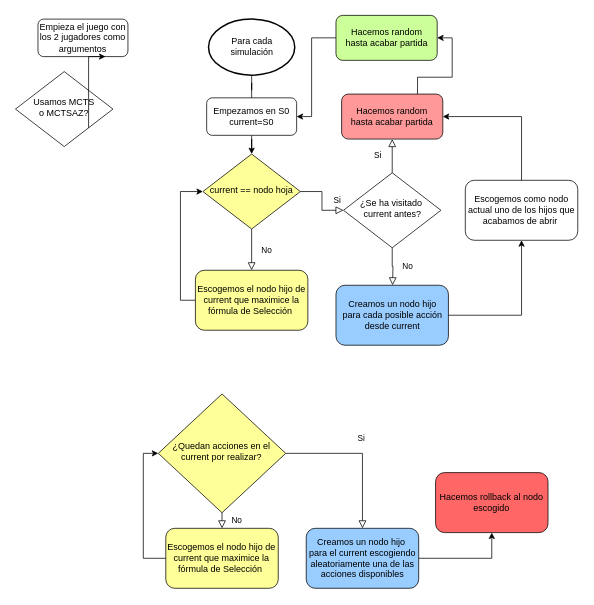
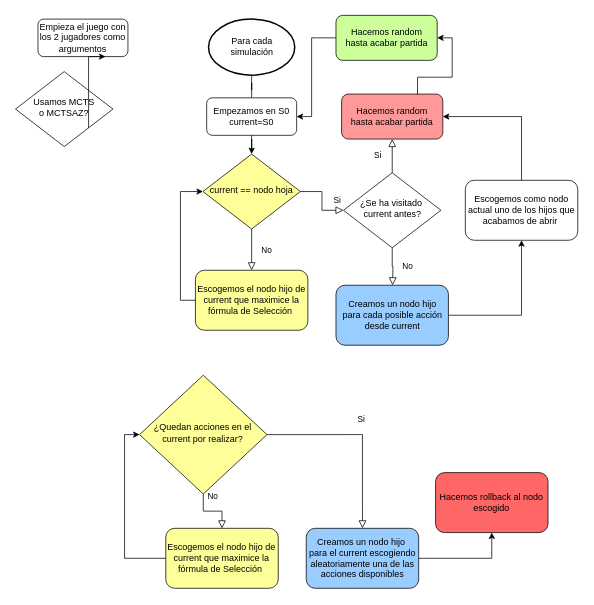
node "¿Quedan acciones en el current por realizar?": moved (222, 454) -> (203, 435)
